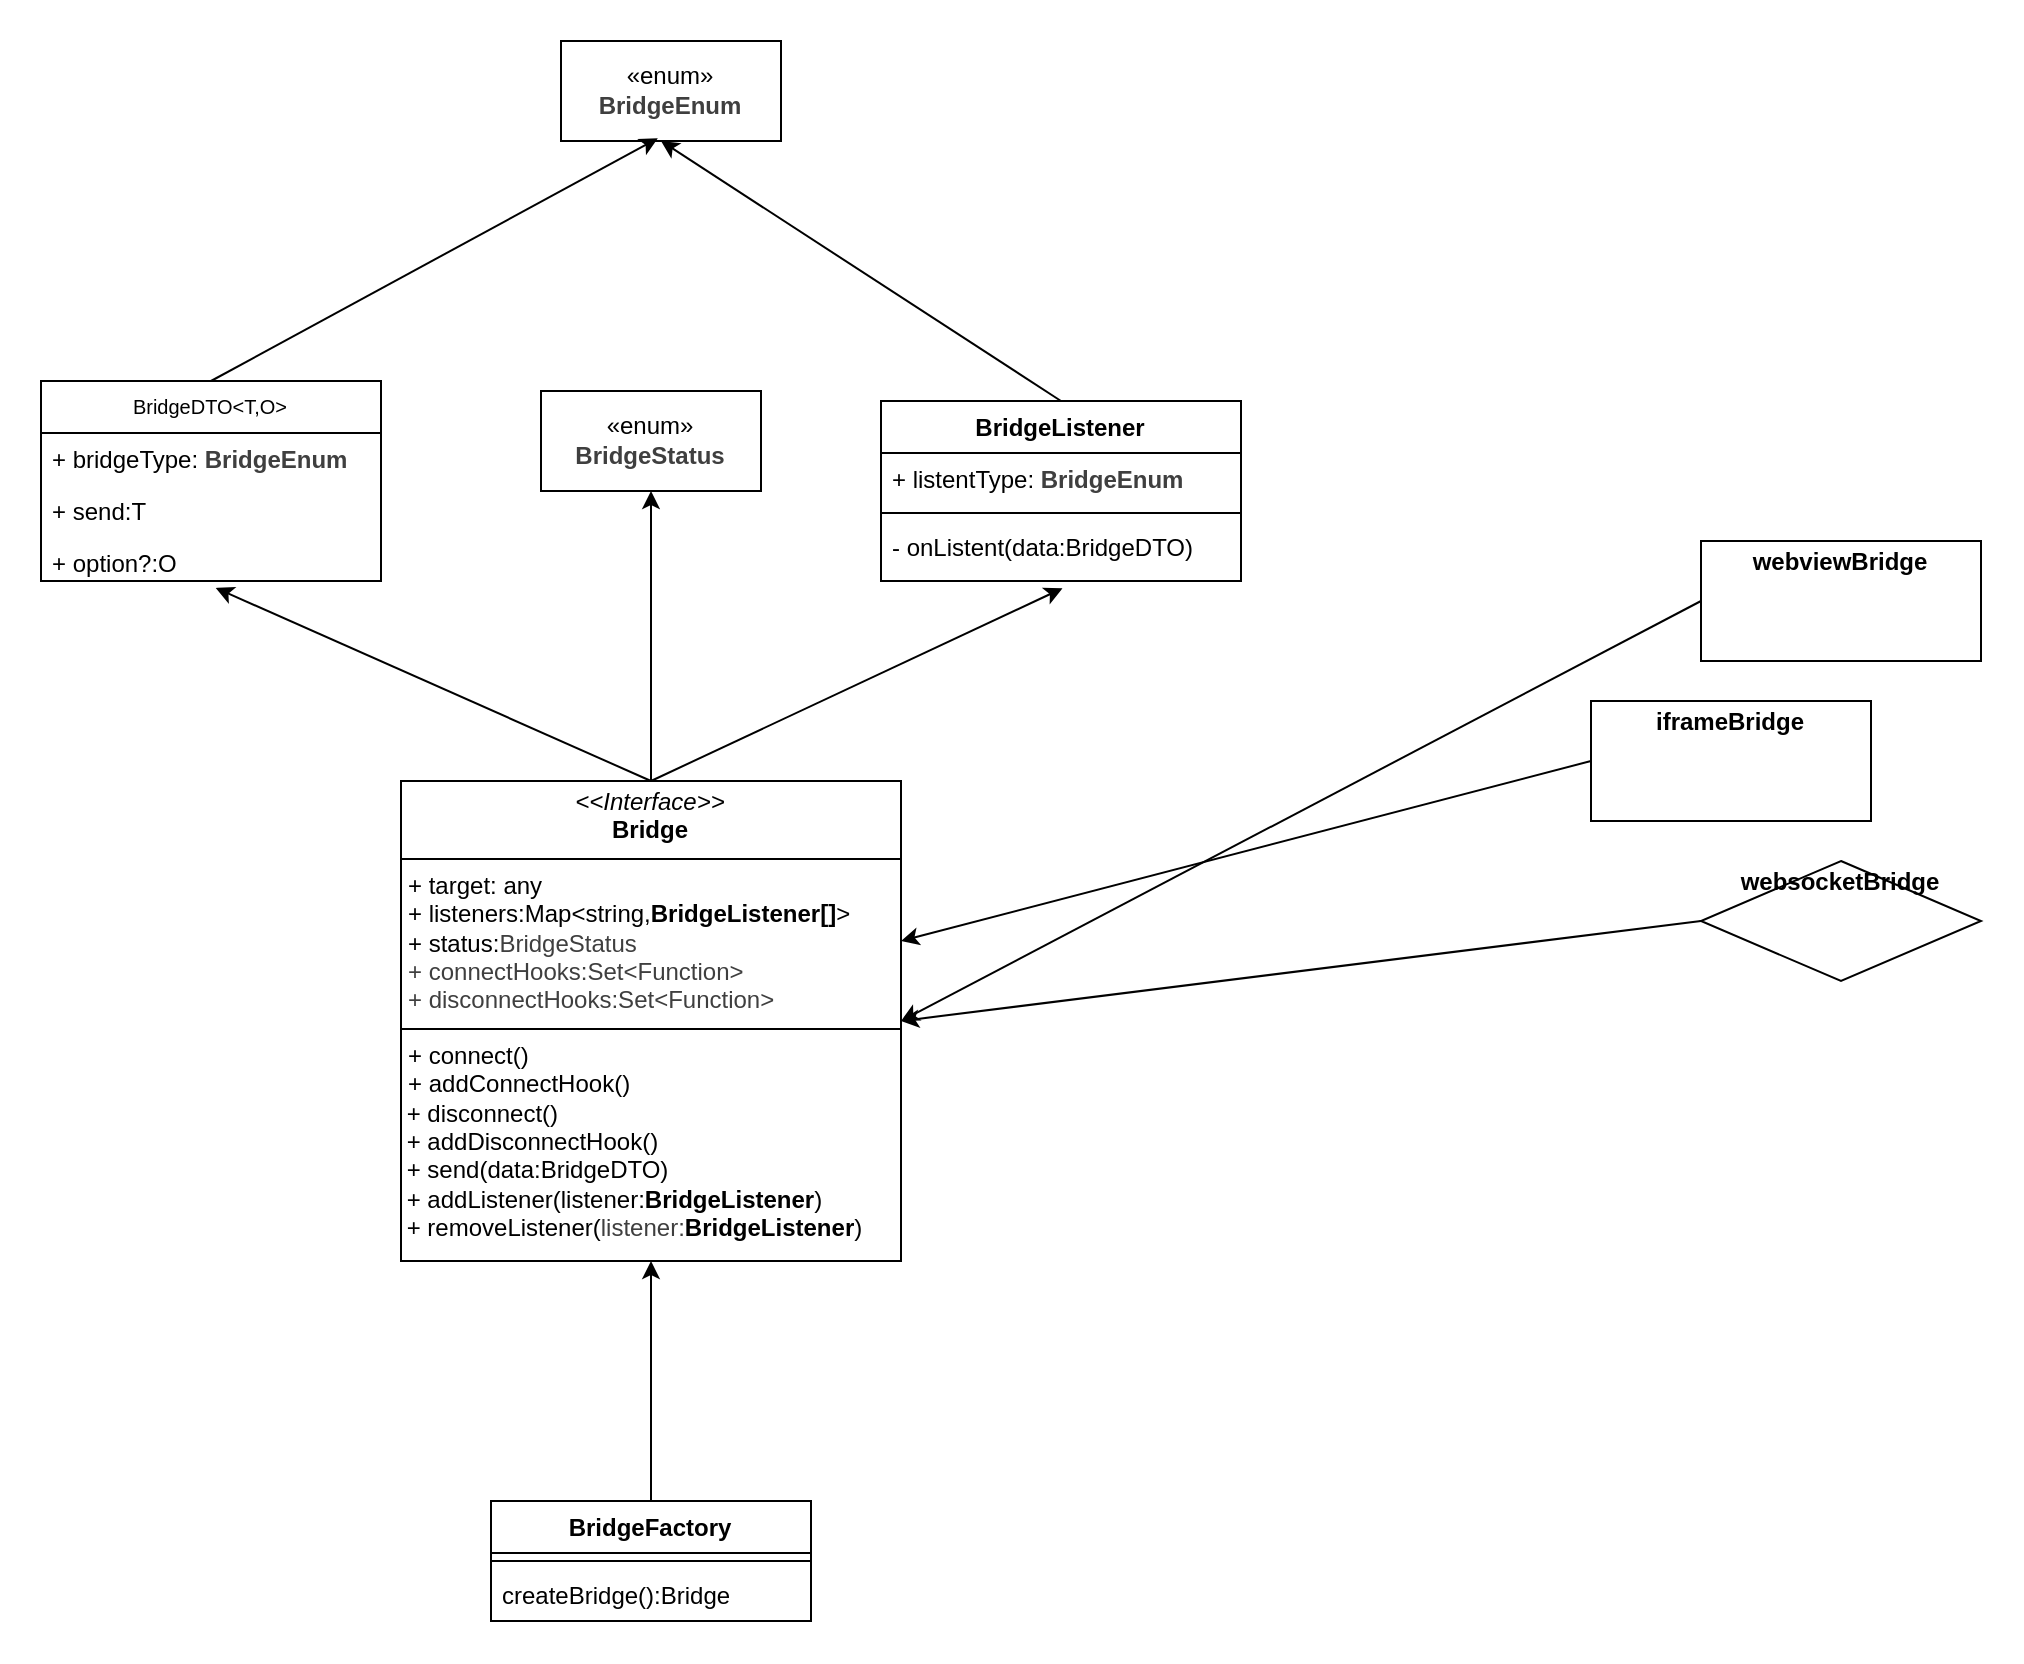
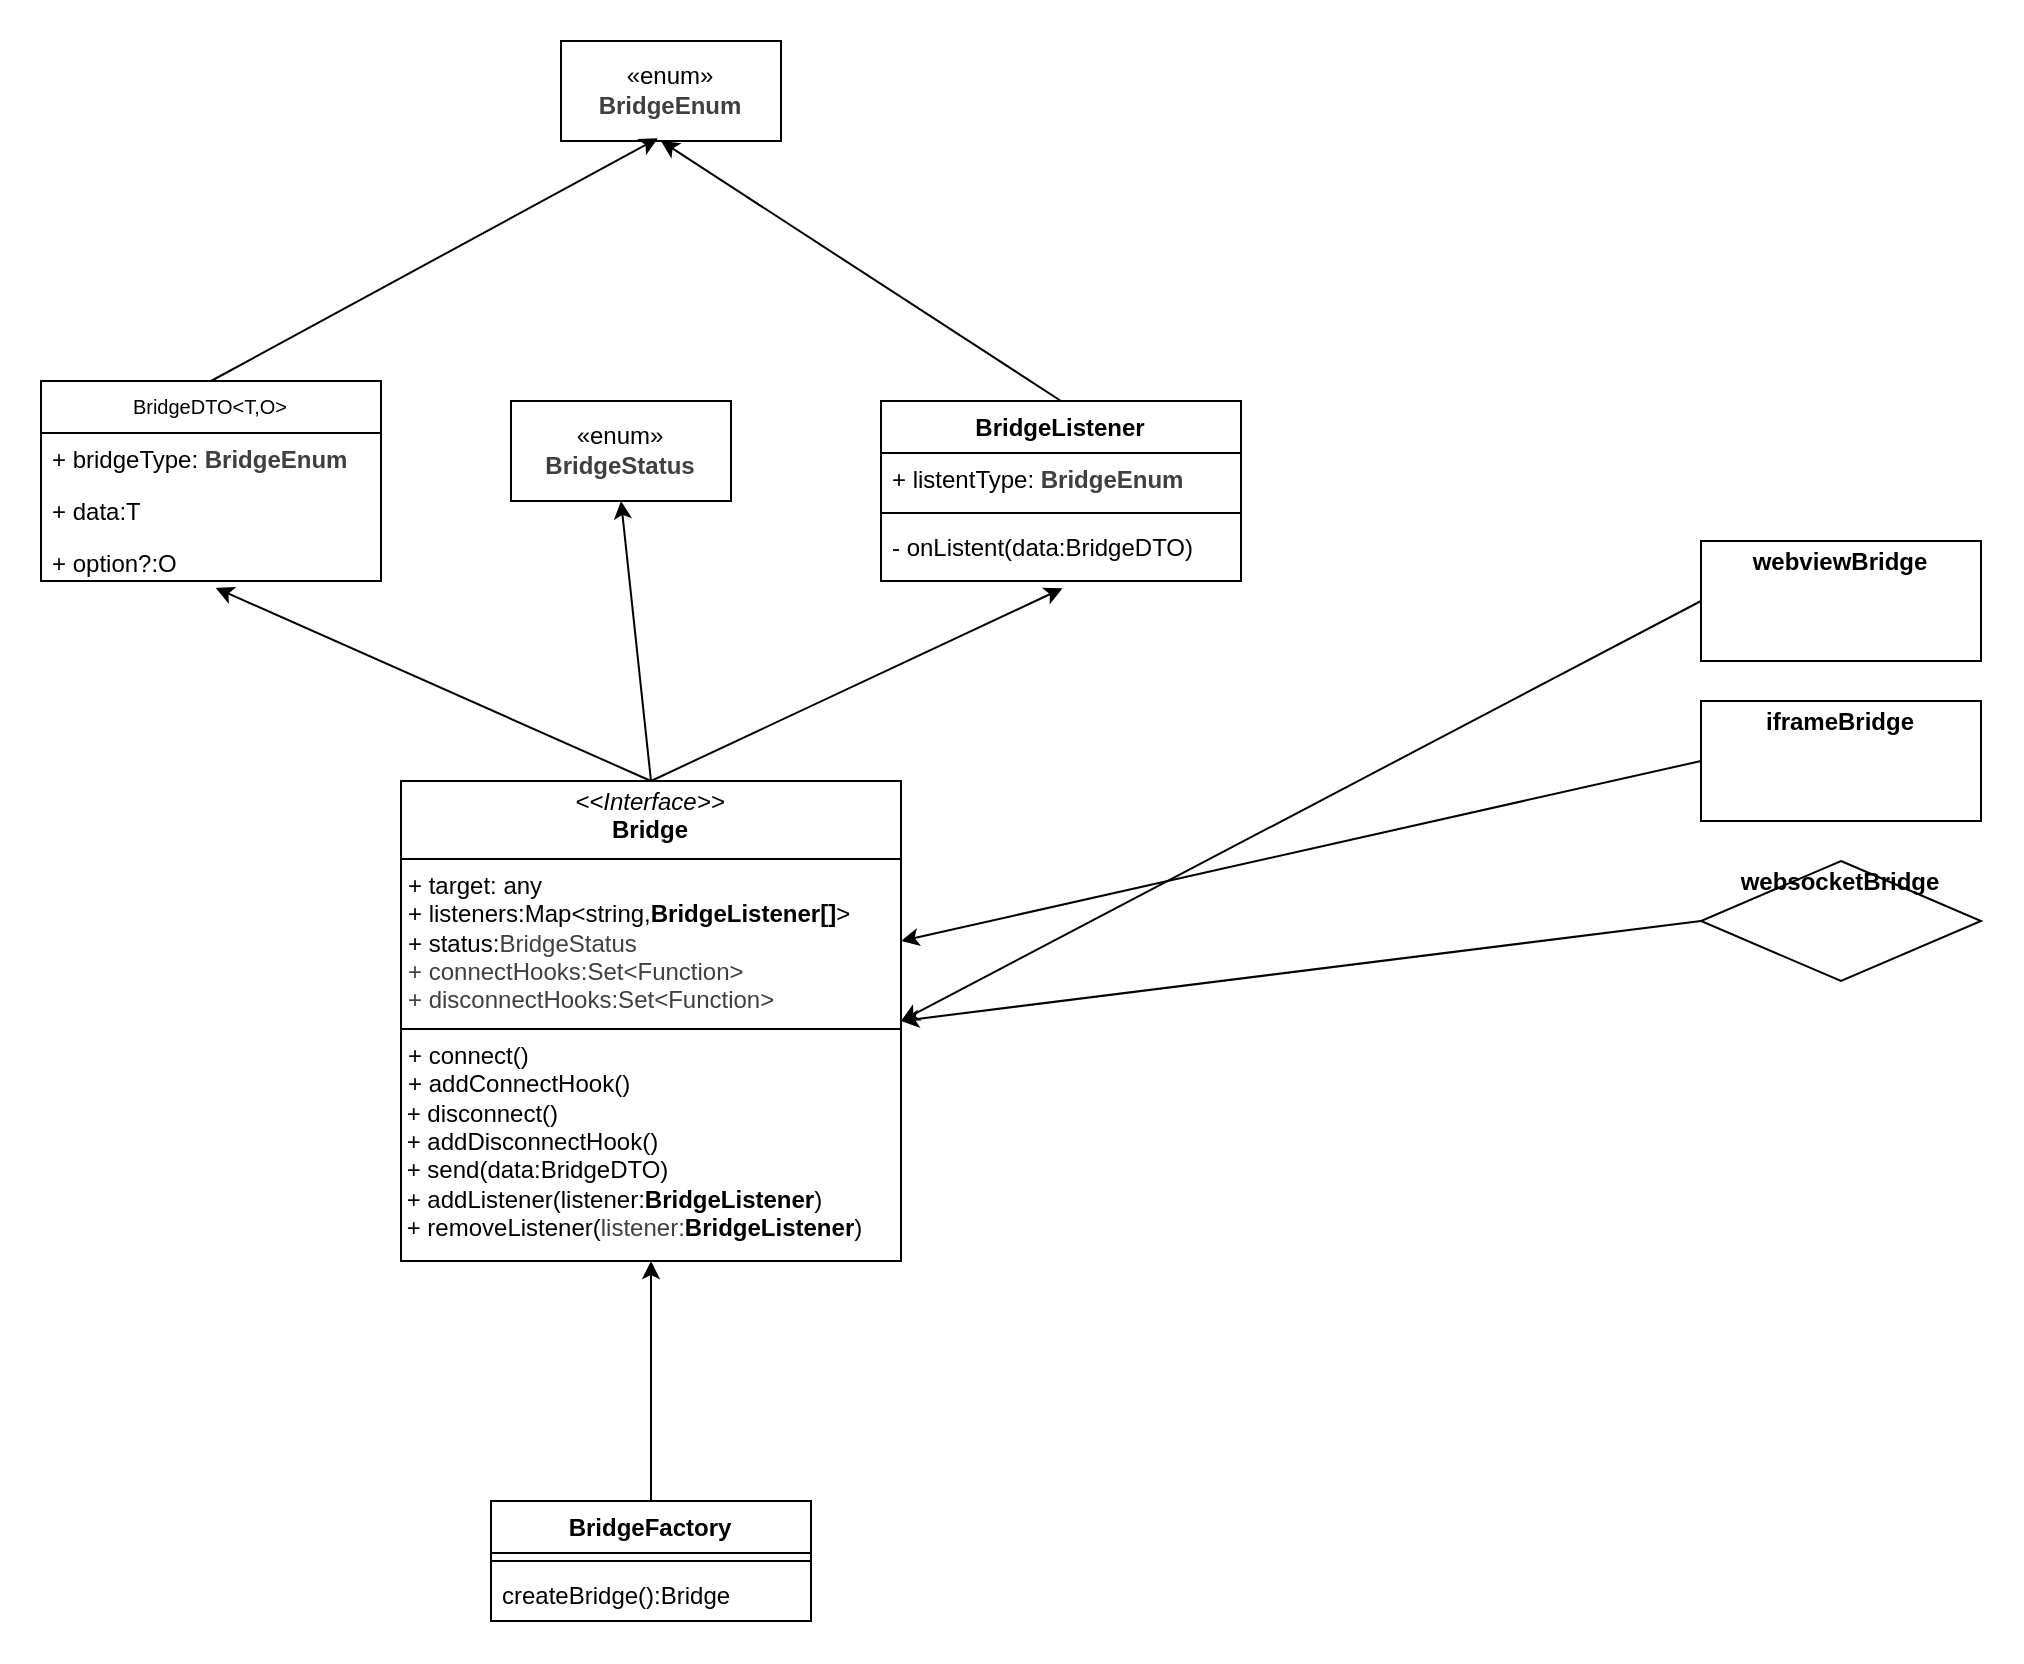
node "«enum» BridgeStatus": moved (651, 441) -> (621, 451)
node "+ send:T": label "+ send:T" -> "+ data:T"
node "iframeBridge": moved (1731, 761) -> (1841, 761)
